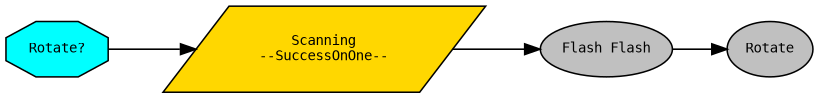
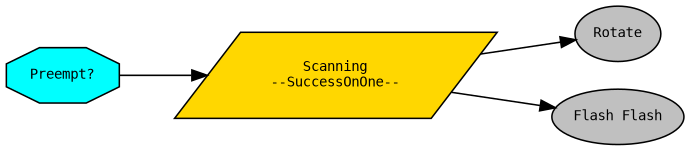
node "Rotate?": label "Rotate?" -> "Preempt?"
edge "Flash Flash" -> "Rotate": now "Scanning --SuccessOnOne--" -> "Rotate"
